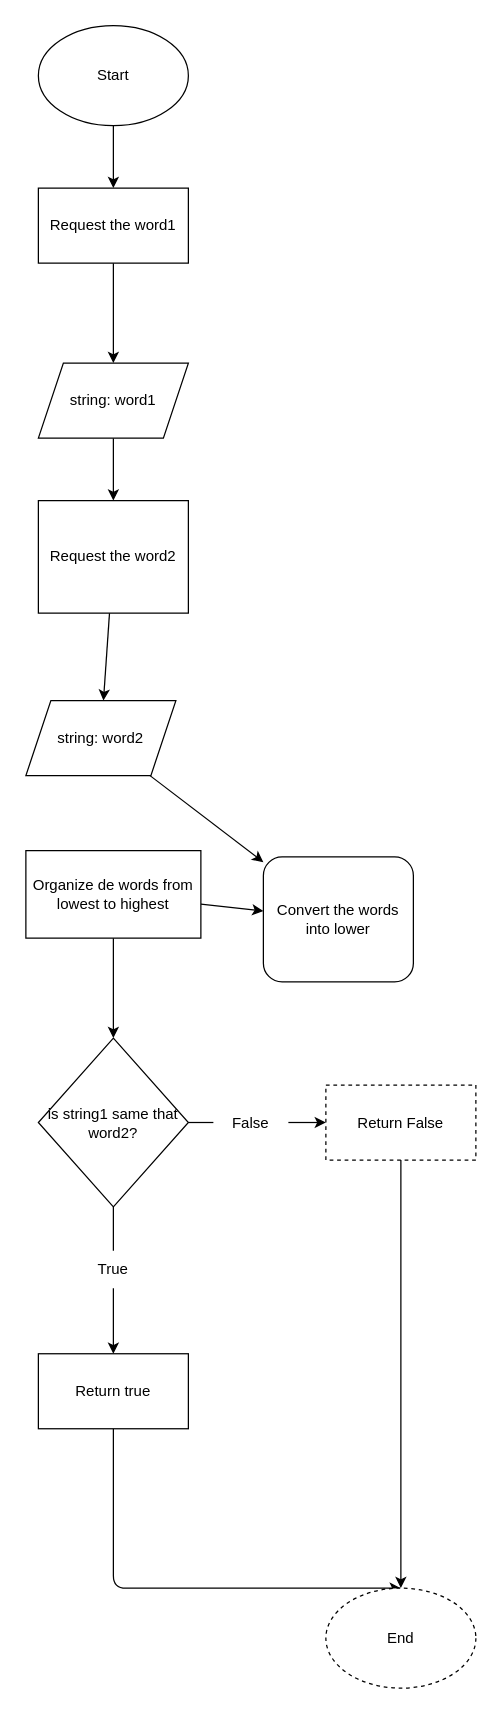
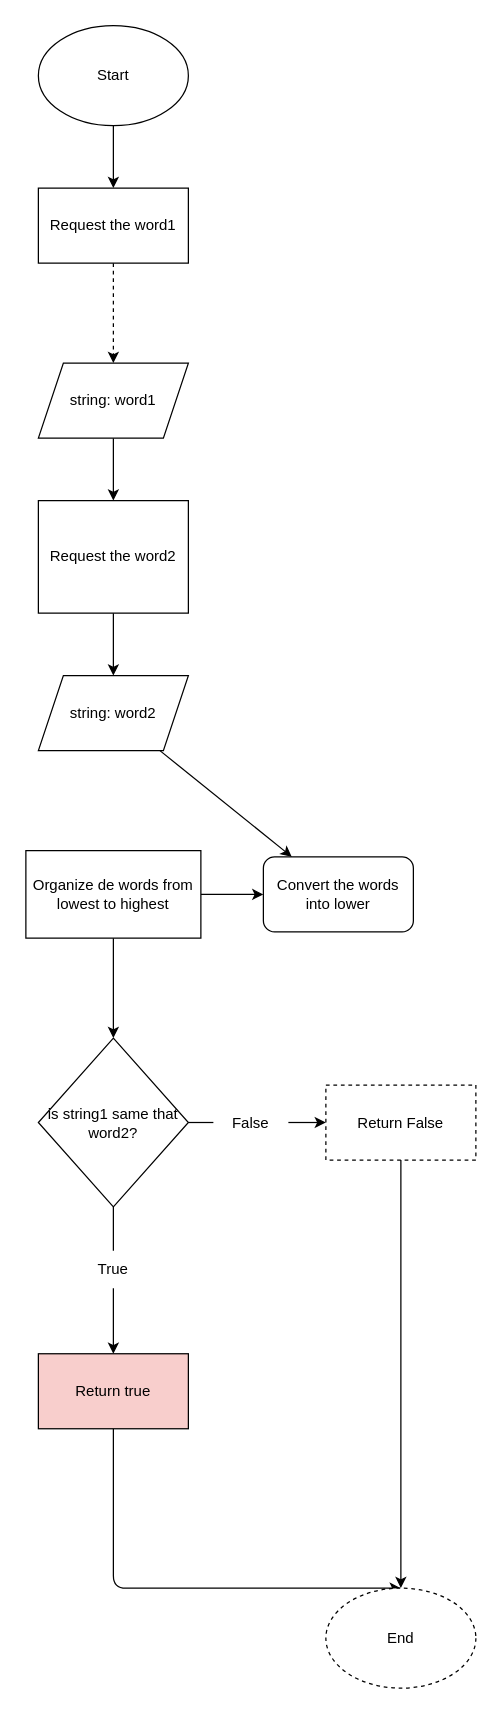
edge "Request the word1" -> "string: word1": style solid -> dashed
node "string: word2": moved (101, 738) -> (113, 713)
node "Convert the words into lower": size 150x125 -> 150x75
node "Return true": fillcolor #ffffff -> #f8cecc
